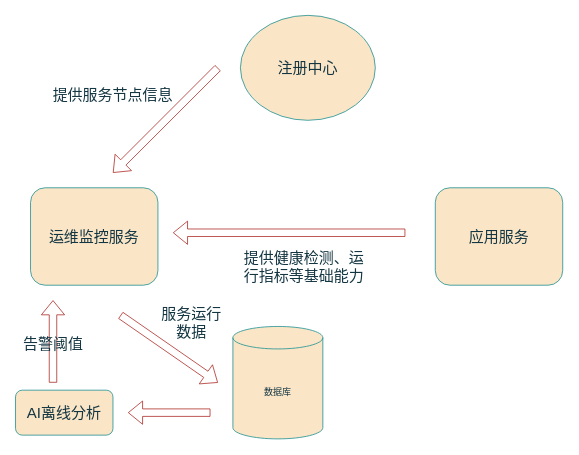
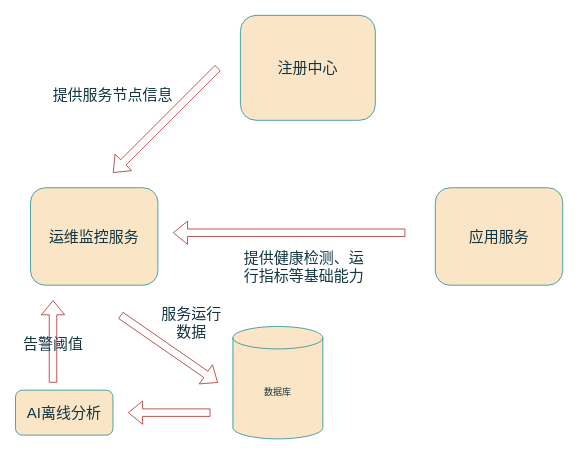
node "注册中心": shape ellipse -> rounded rectangle
